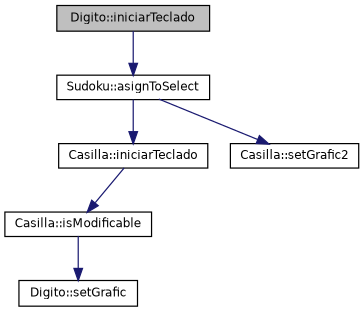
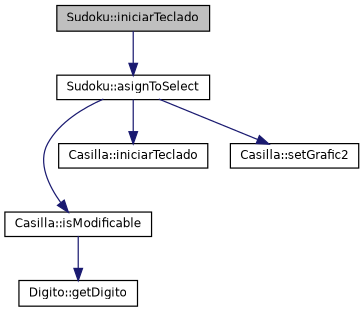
node "Digito::iniciarTeclado": label "Digito::iniciarTeclado" -> "Sudoku::iniciarTeclado"
edge "Casilla::iniciarTeclado" -> "Casilla::isModificable": now "Sudoku::asignToSelect" -> "Casilla::isModificable"
node "Digito::setGrafic": label "Digito::setGrafic" -> "Digito::getDigito"
